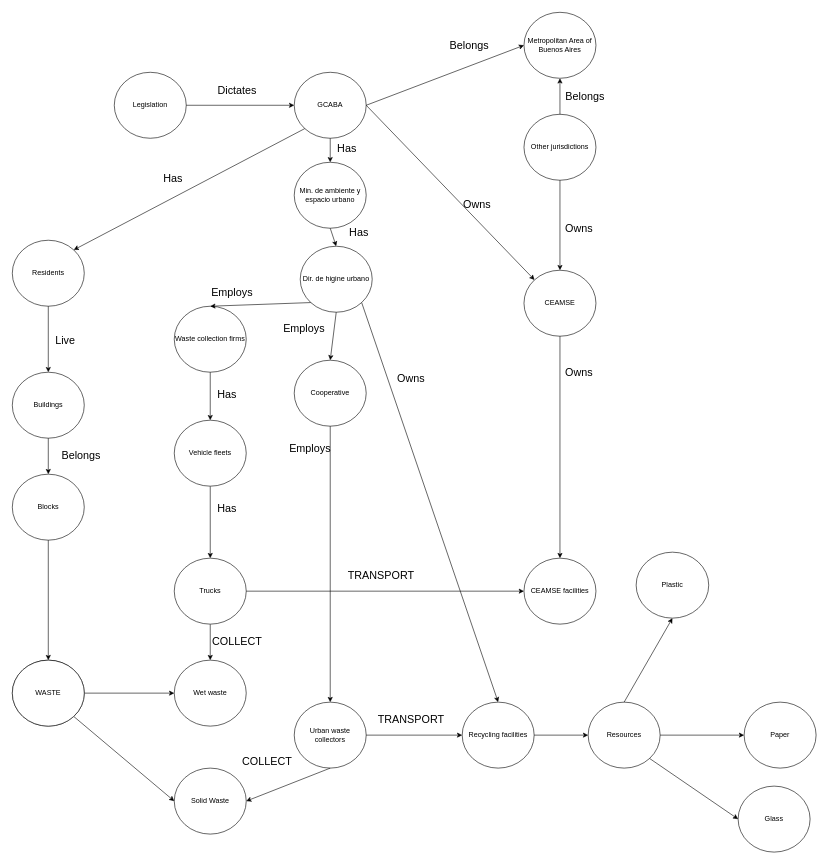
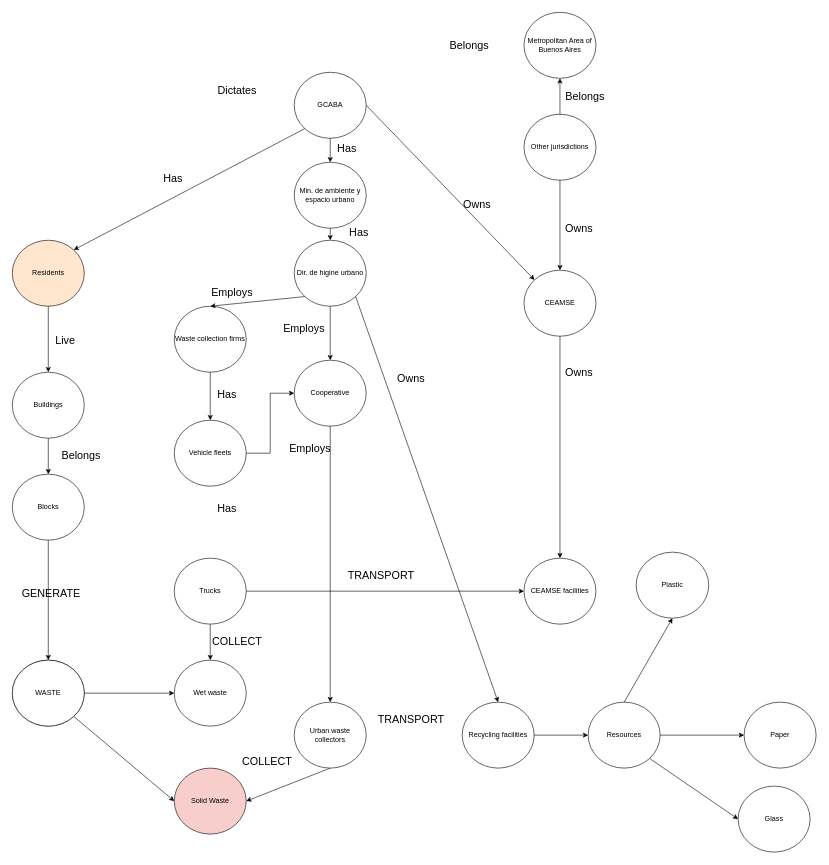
edge "GCABA" -> "Metropolitan Area of Buenos Aires": removed
node "Legislation": removed
edge "Legislation" -> "GCABA": removed
node "Residents": fillcolor #ffffff -> #ffe6cc
node "Dir. de higine urbano": moved (336, 279) -> (330, 273)
edge "Vehicle fleets" -> "Trucks": now "Vehicle fleets" -> "Cooperative"
node "GENERATE": added
edge "Urban waste collectors" -> "Recycling facilities": removed
node "Solid Waste": fillcolor #ffffff -> #f8cecc
